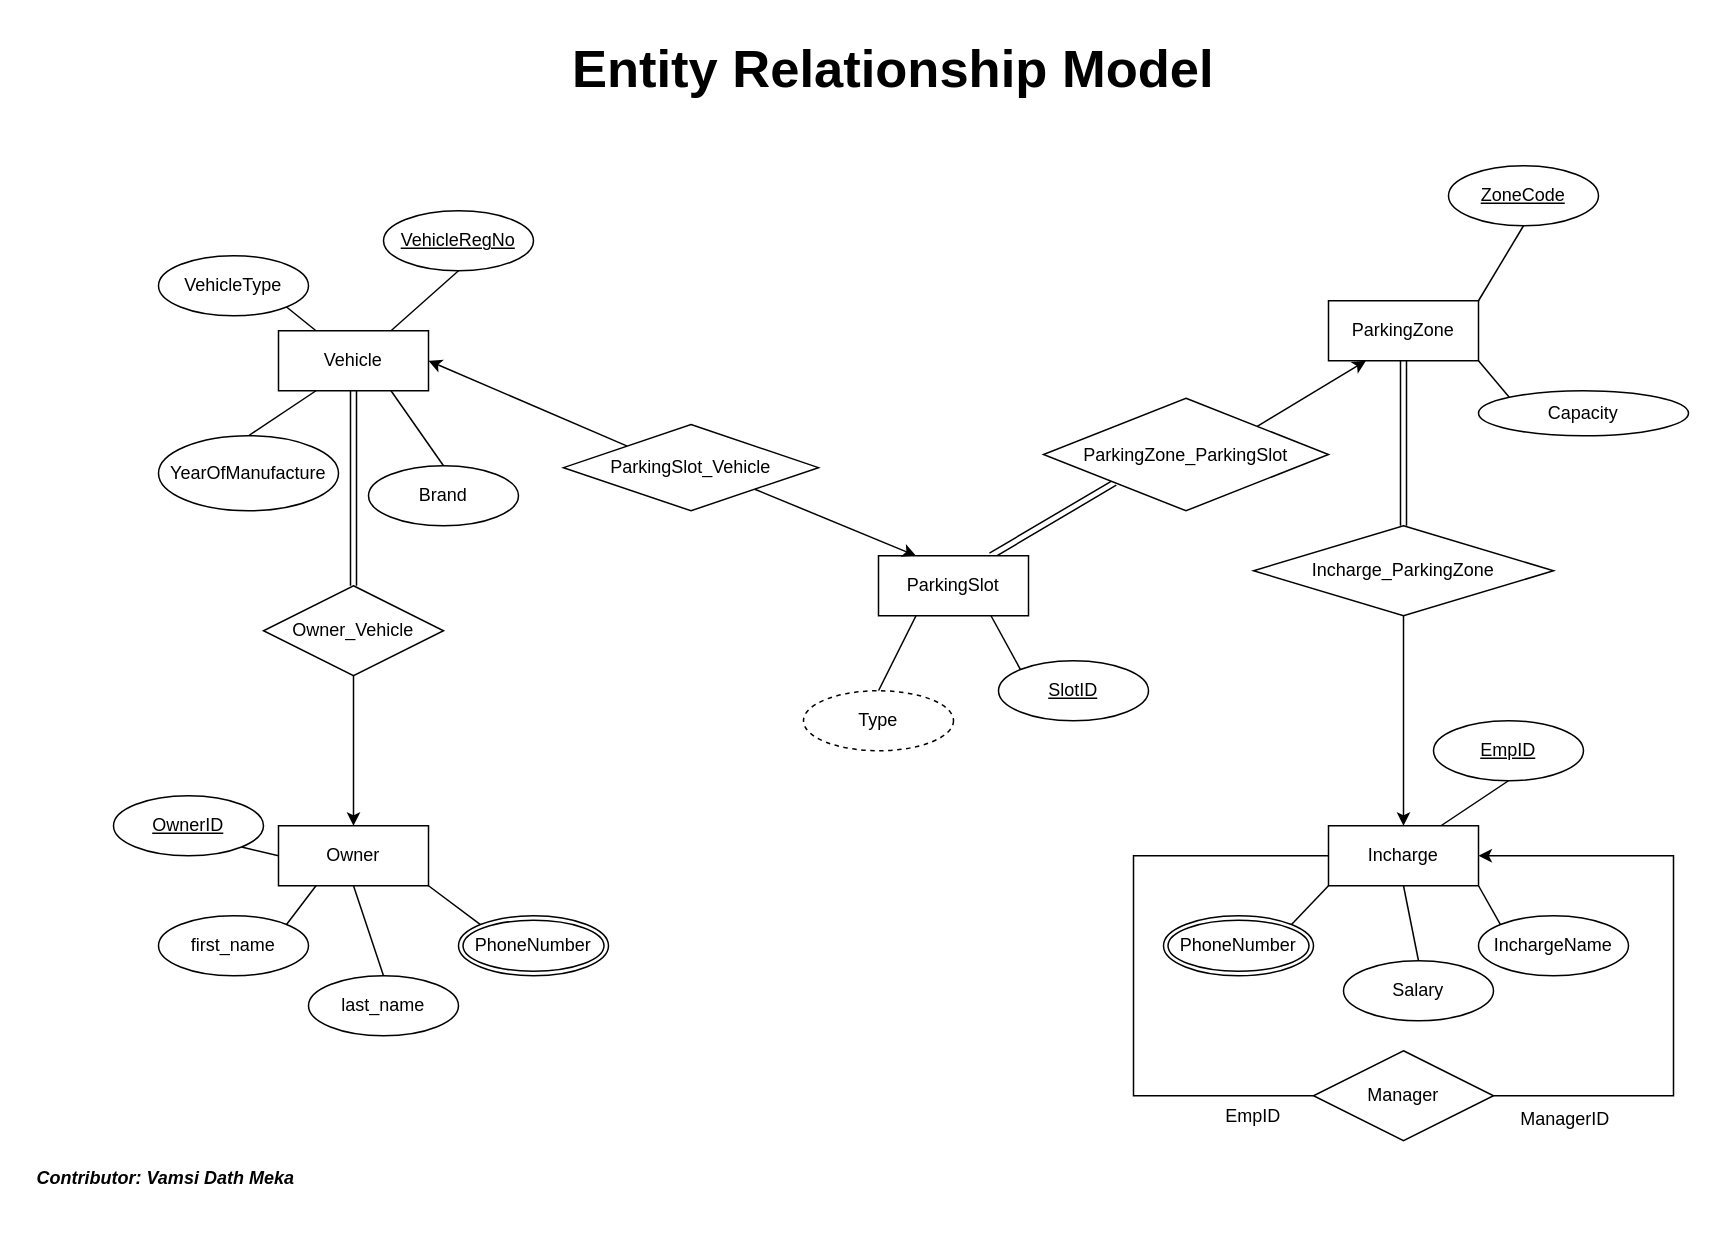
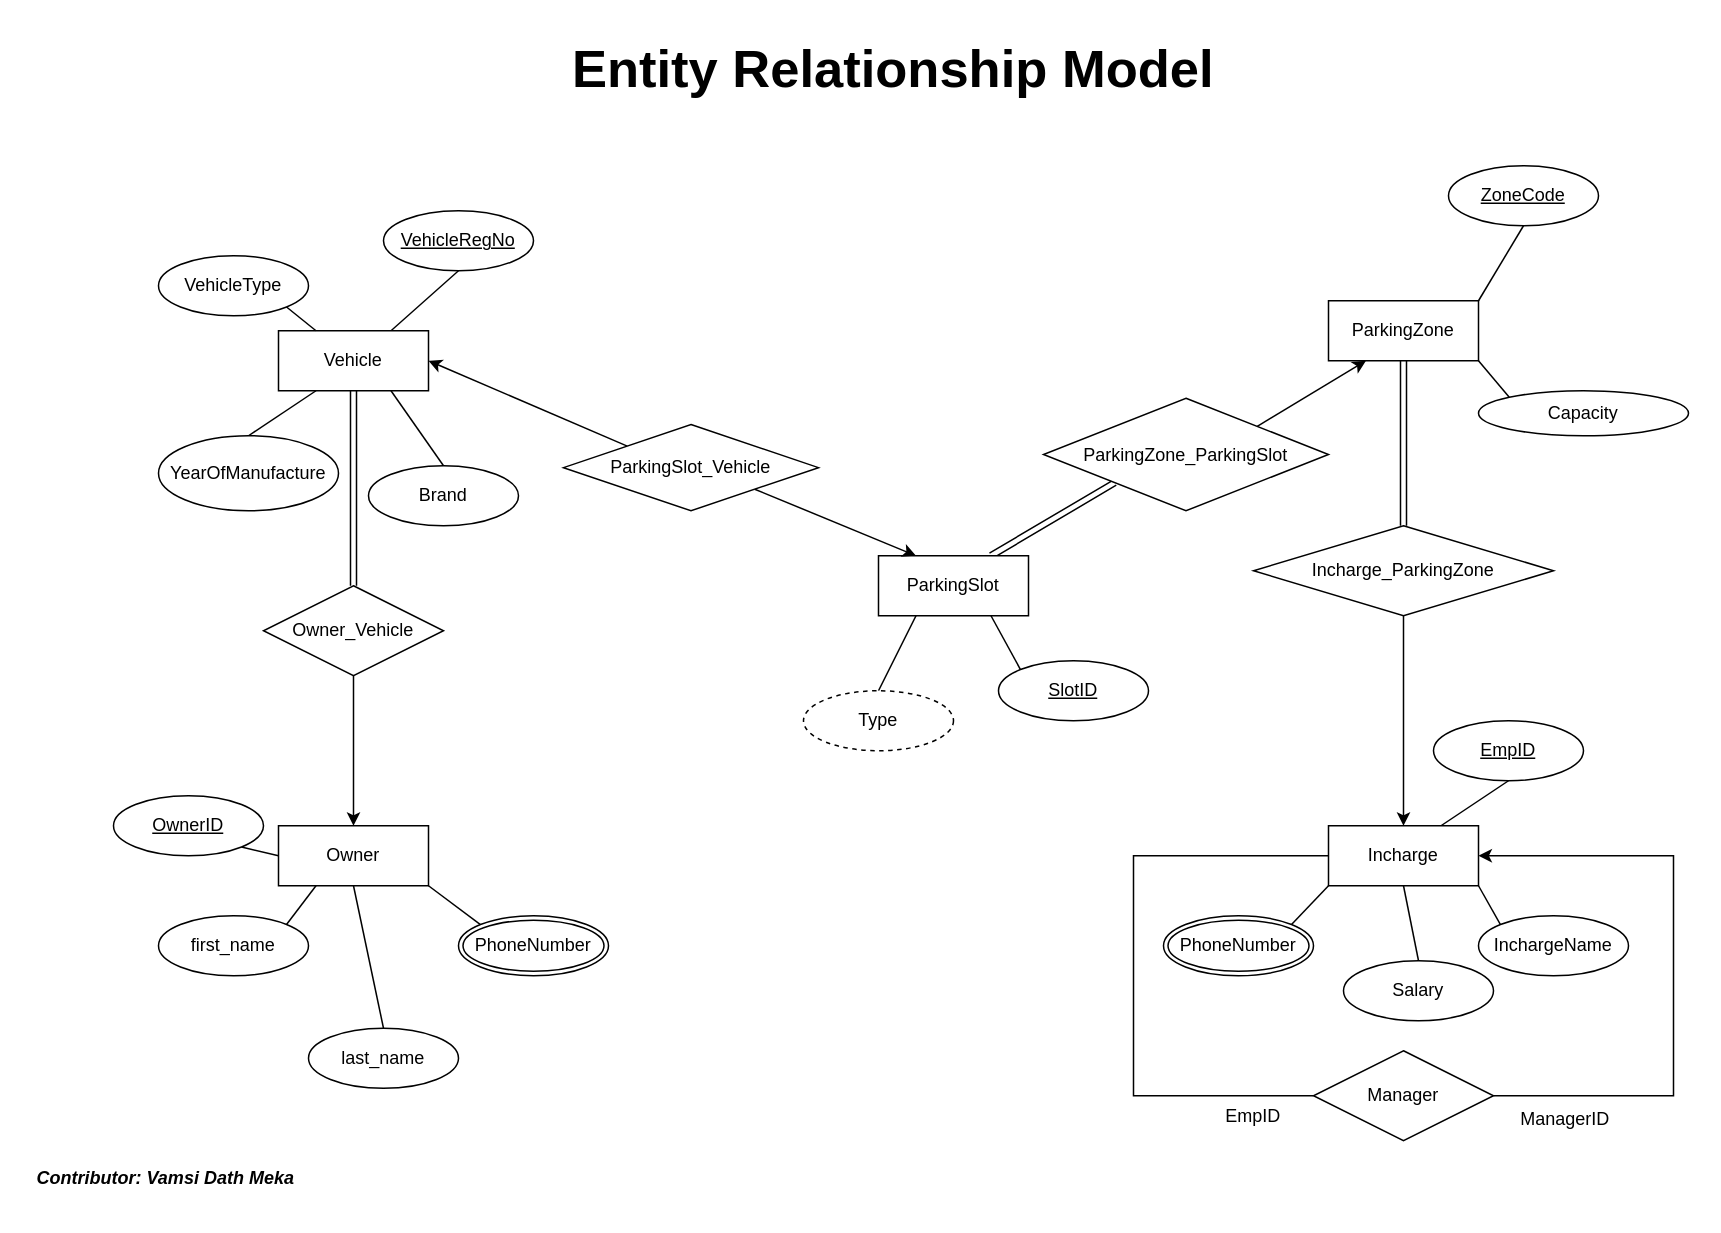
node "last_name": moved (383, 1006) -> (383, 1058)
